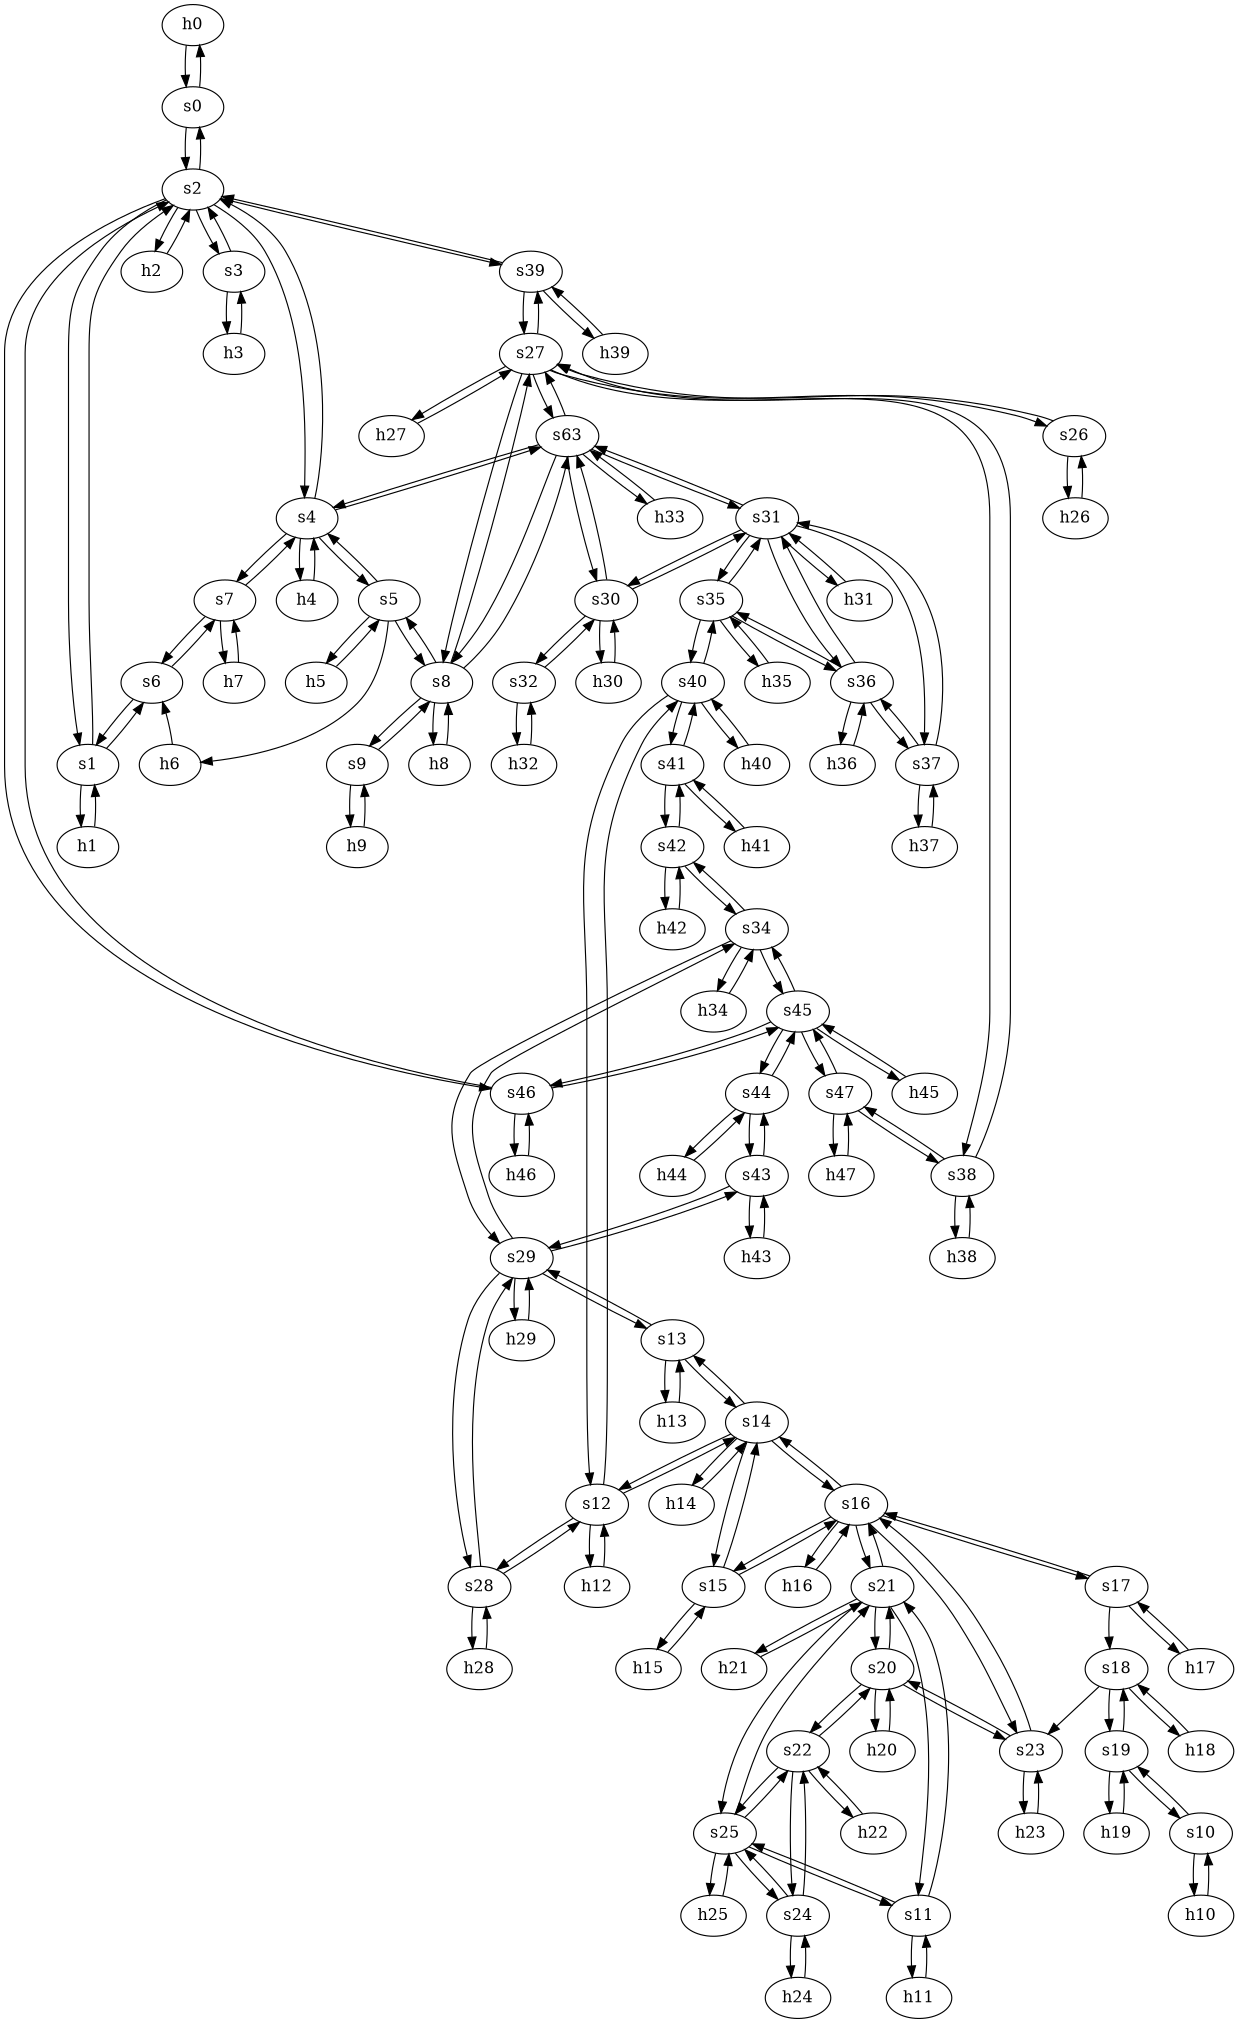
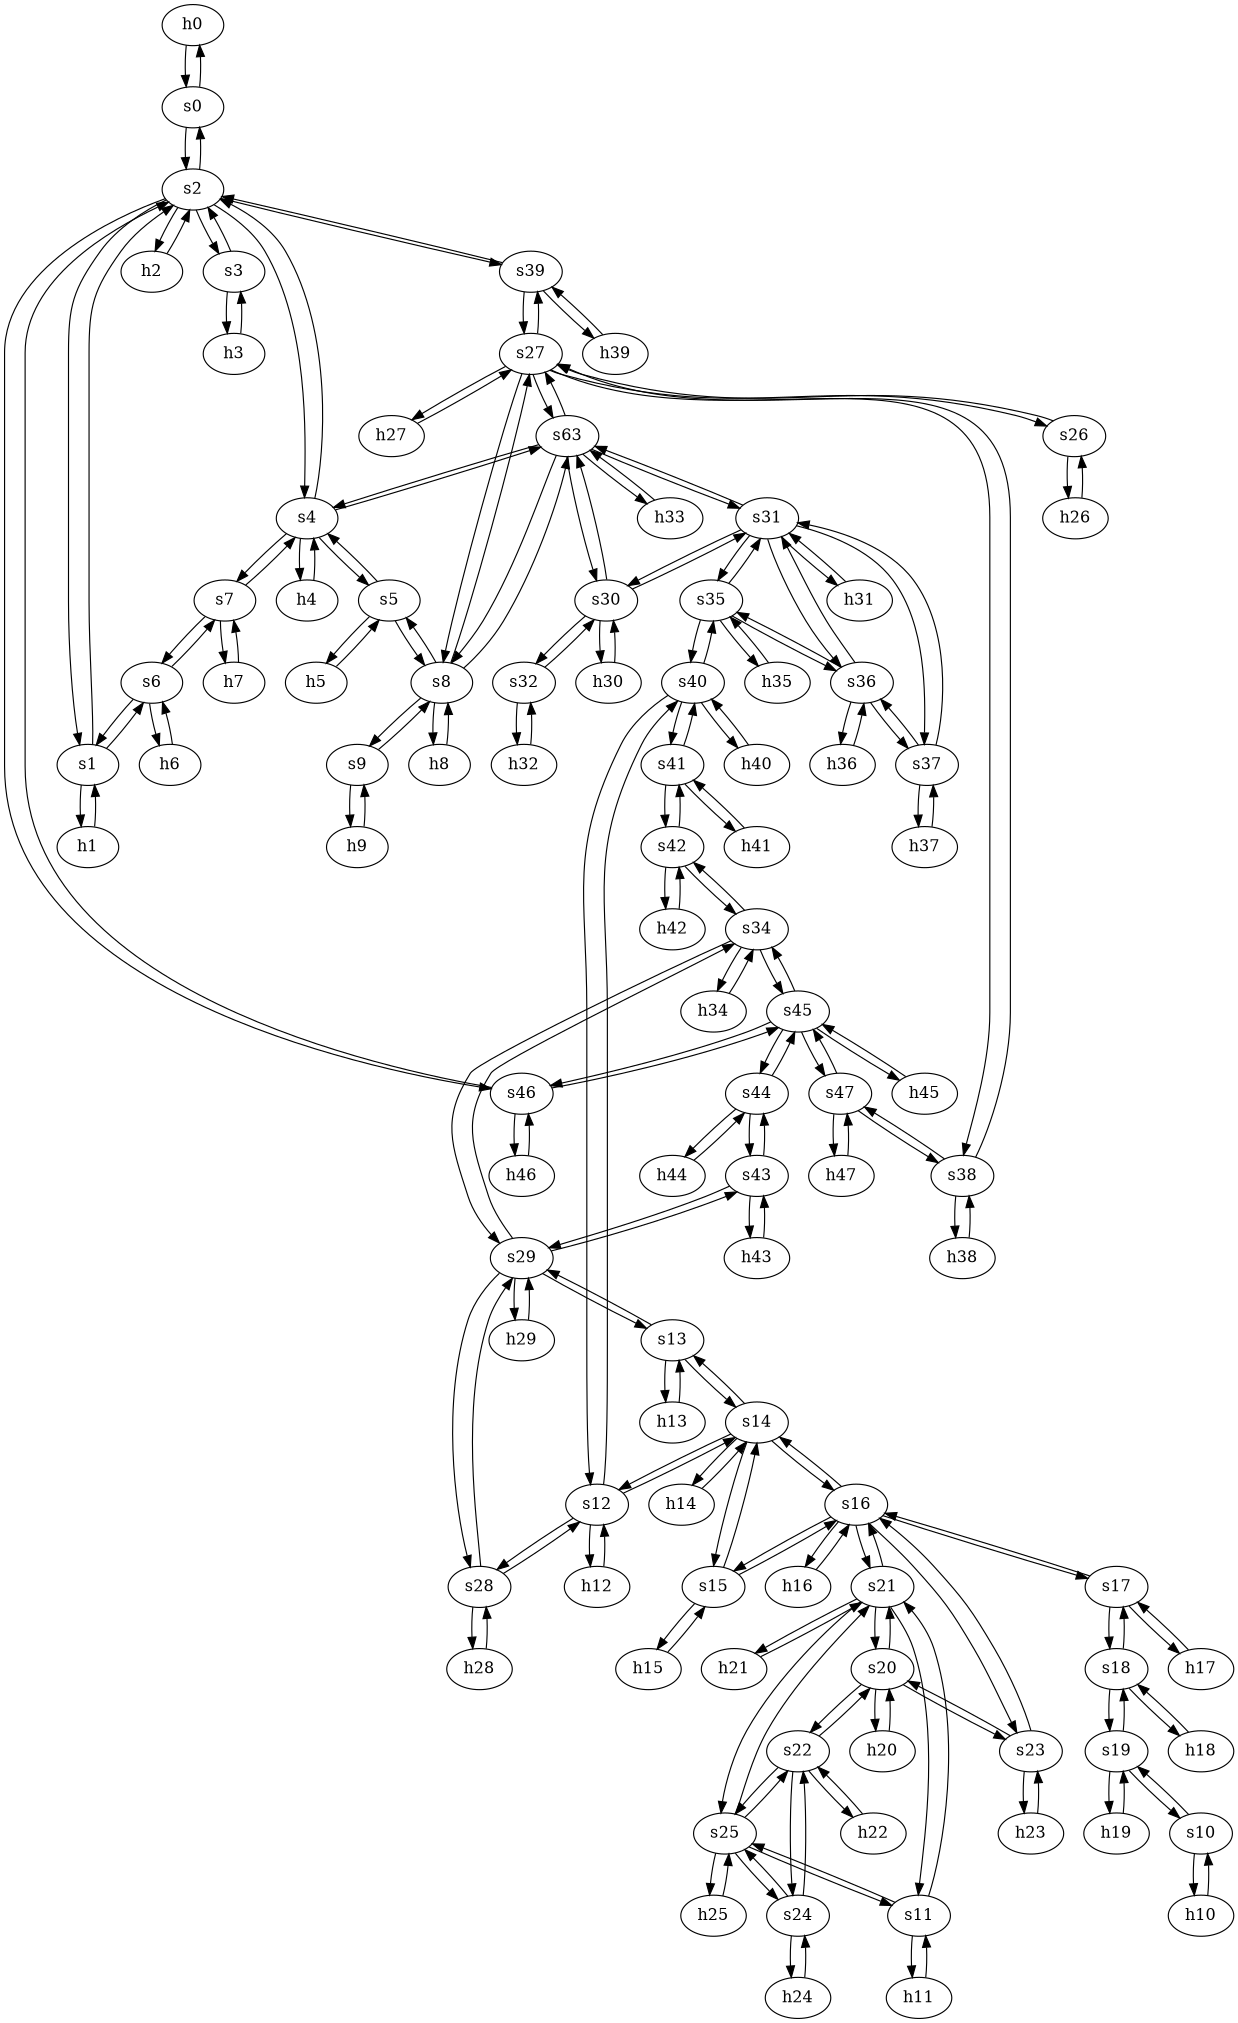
edge "s5" -> "h6": now "s6" -> "h6"
edge "s18" -> "s23": now "s18" -> "s17"
